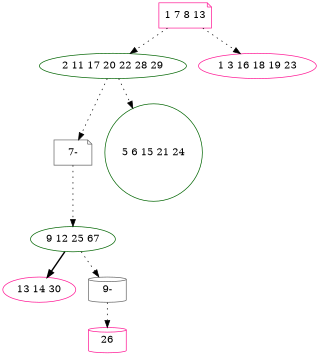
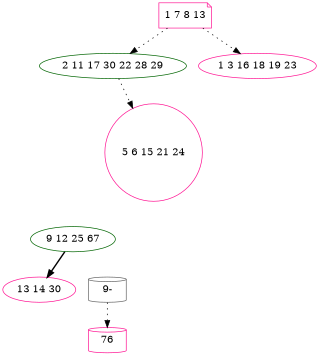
node "2 11 17 20 22 28 29": label "2 11 17 20 22 28 29" -> "2 11 17 30 22 28 29"
node "7-": removed
node "5 6 15 21 24": color darkgreen -> deeppink
edge "9 12 25 67" -> "9-": removed
node "26": label "26" -> "76"
